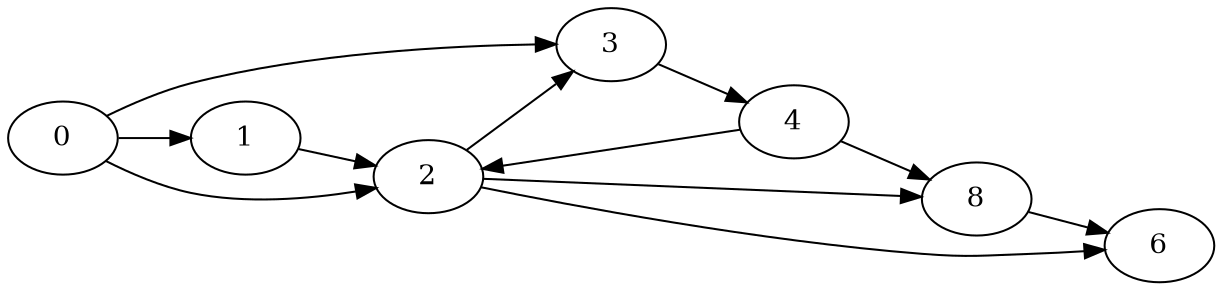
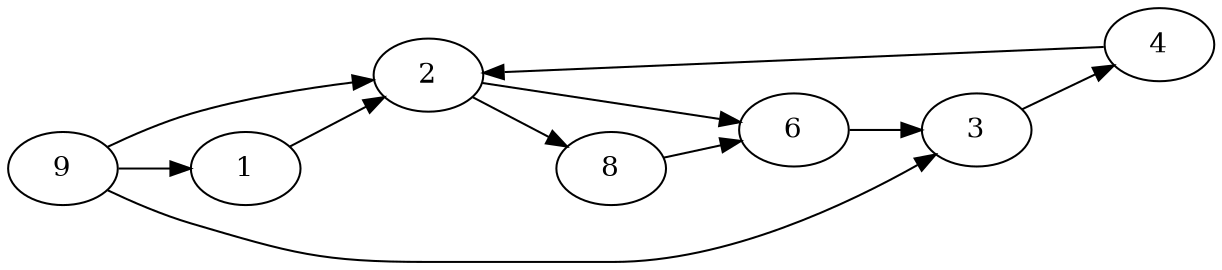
edge "2" -> "3": now "6" -> "3"
node "0": label "0" -> "9"
edge "4" -> "8": removed
